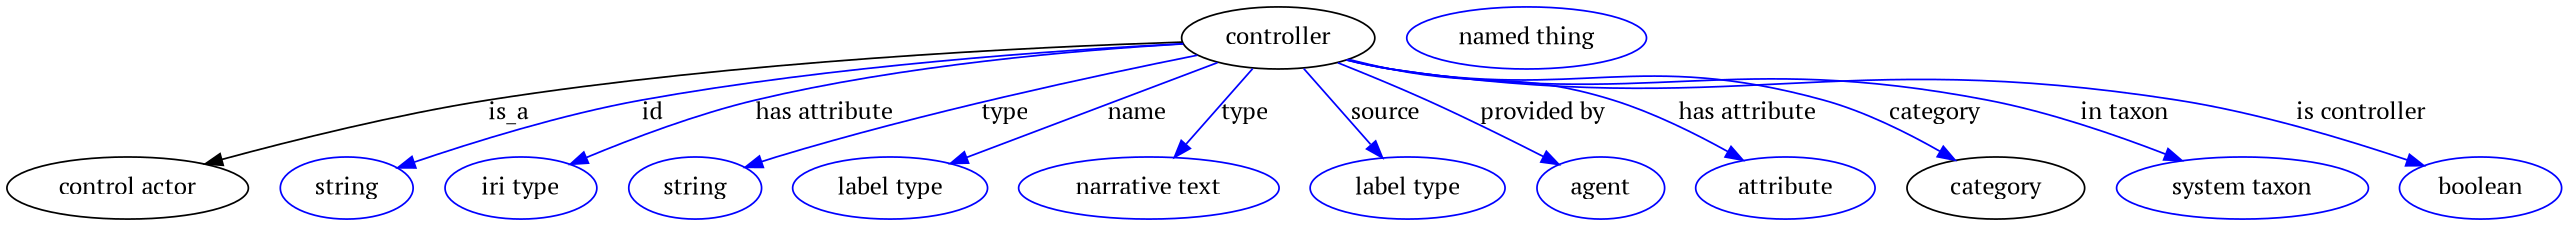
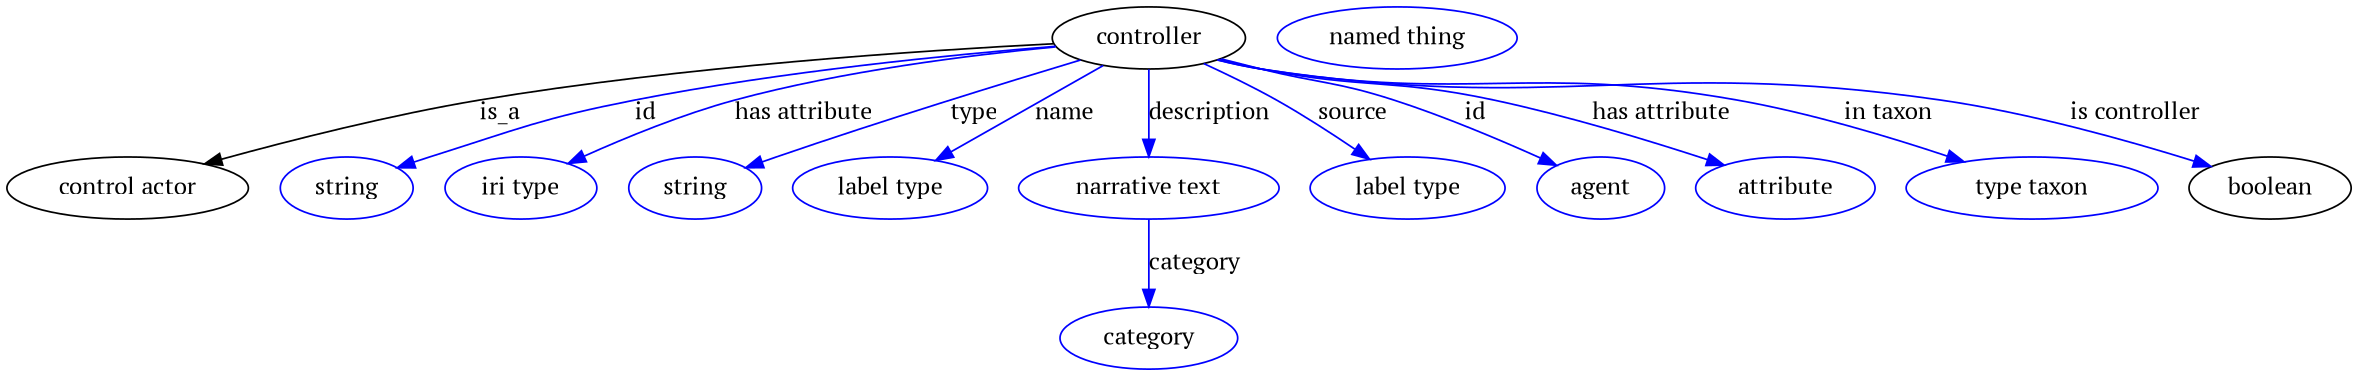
edge "controller" -> "category": now "narrative text" -> "category"
edge "controller" -> "narrative text": label "type" -> "description"
edge "controller" -> "agent": label "provided by" -> "id"
node "category": color black -> blue
node "system taxon": label "system taxon" -> "type taxon"
node "boolean": color blue -> black
